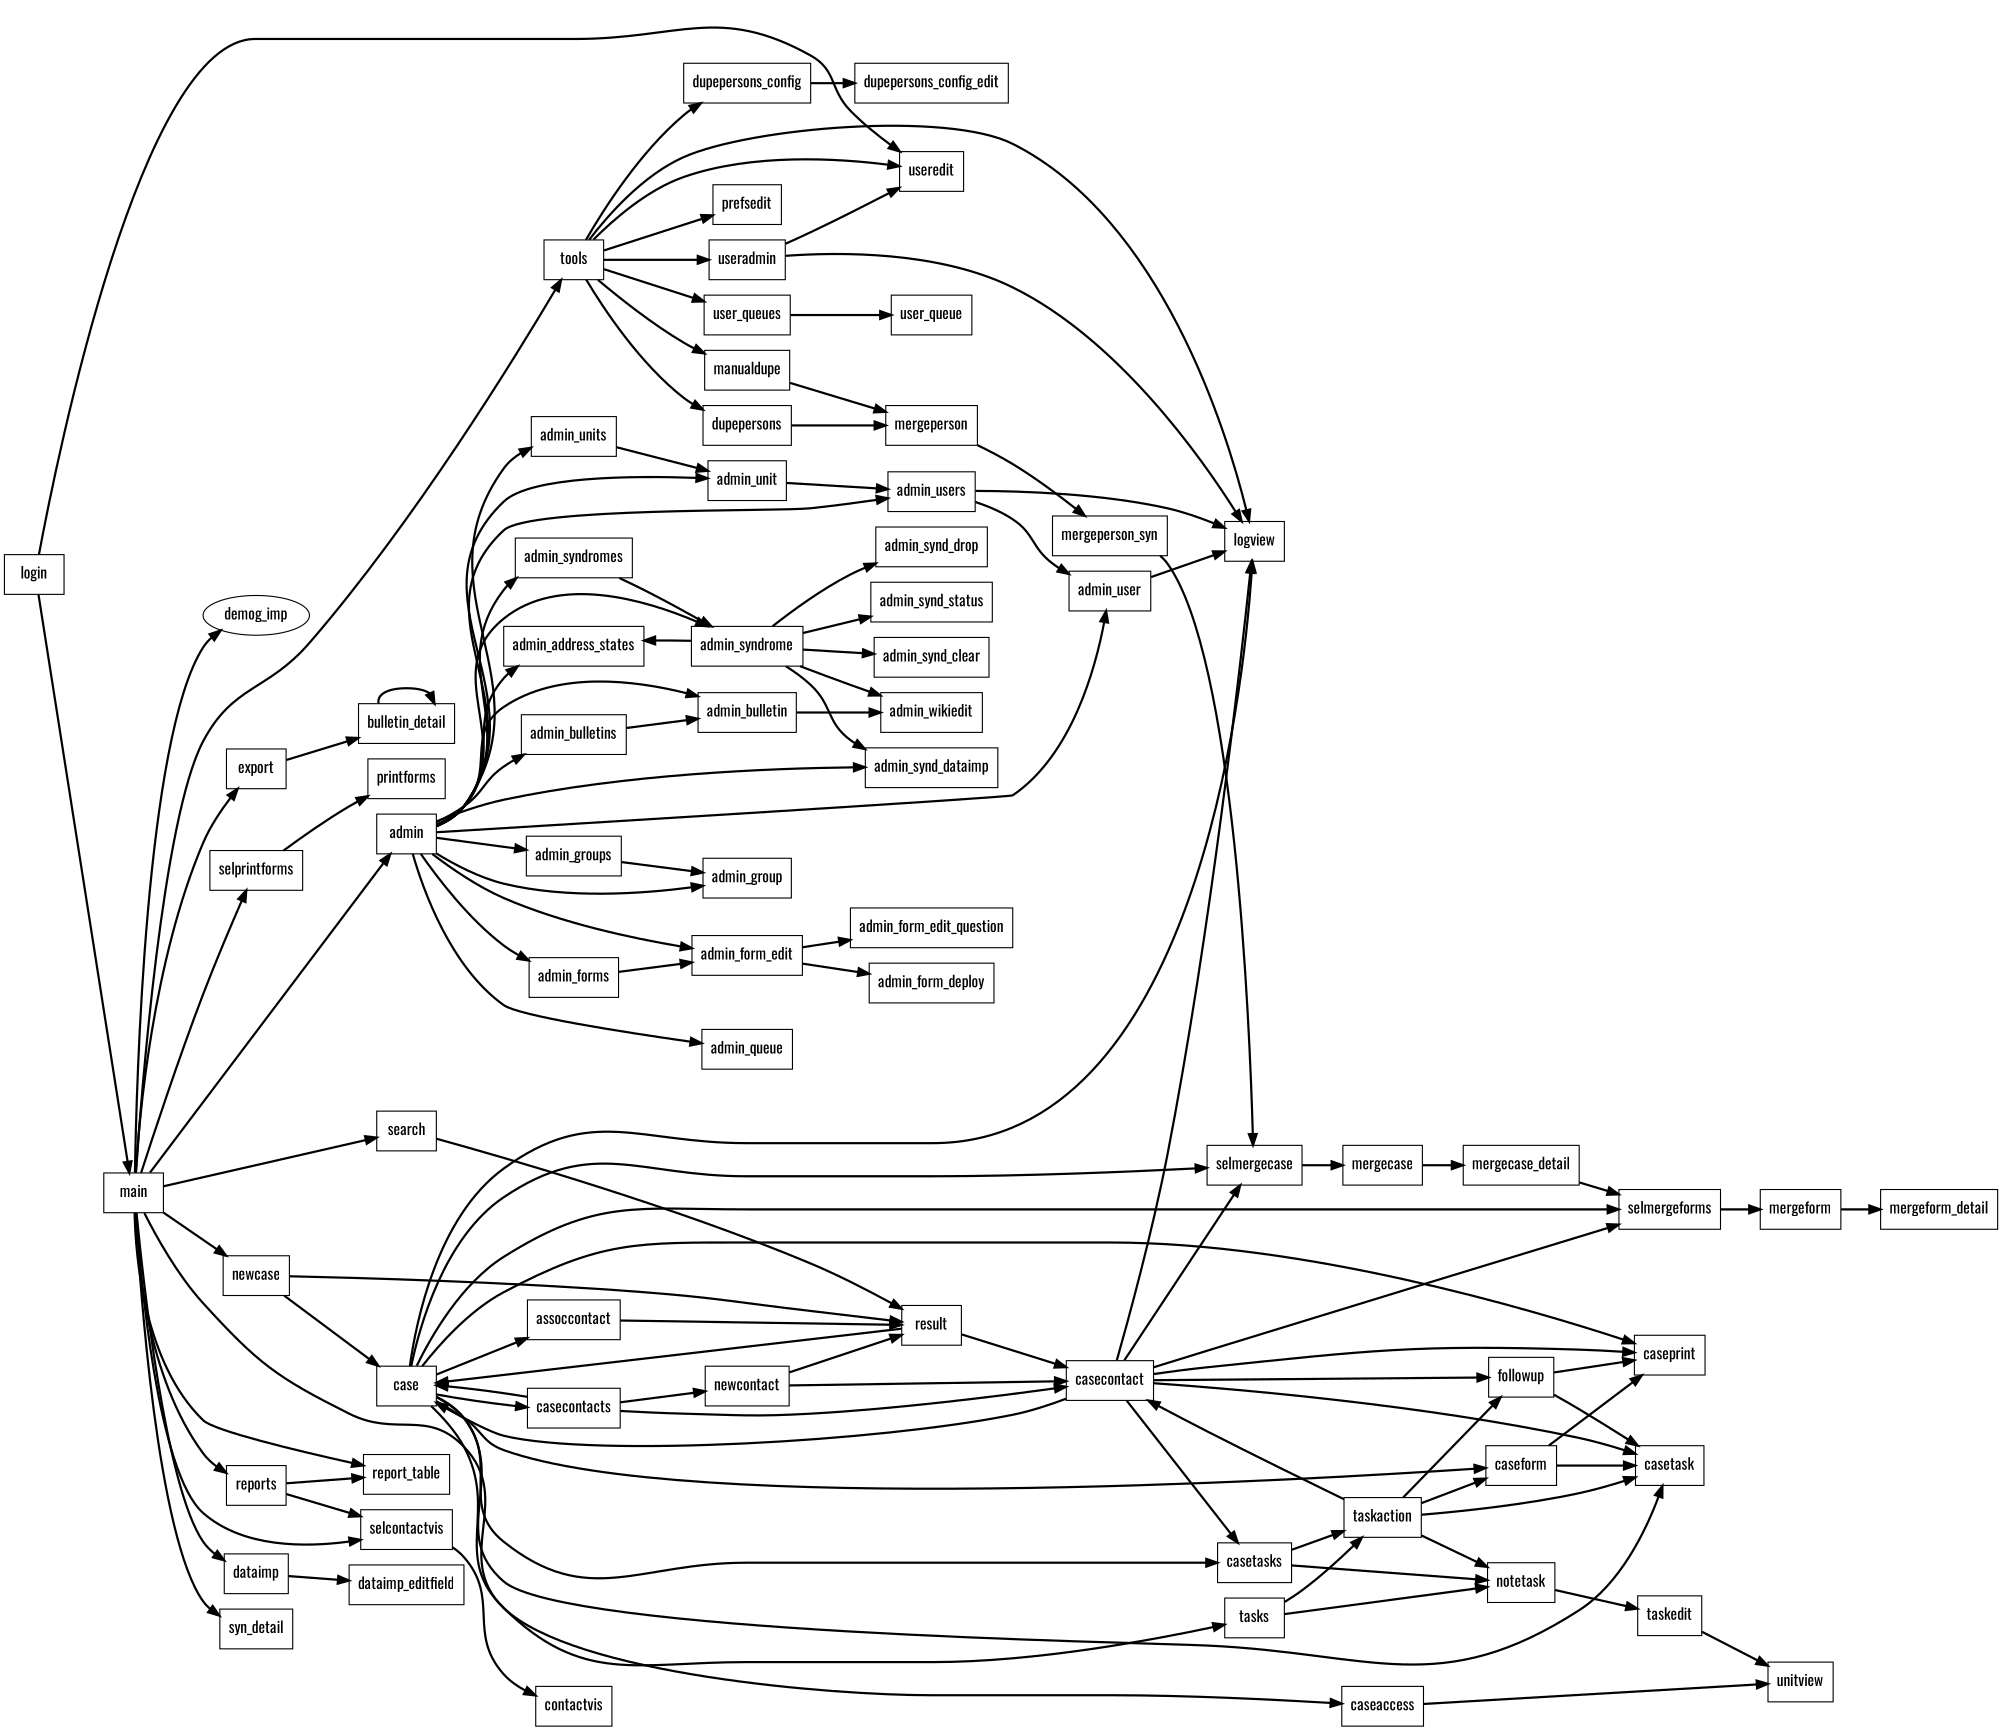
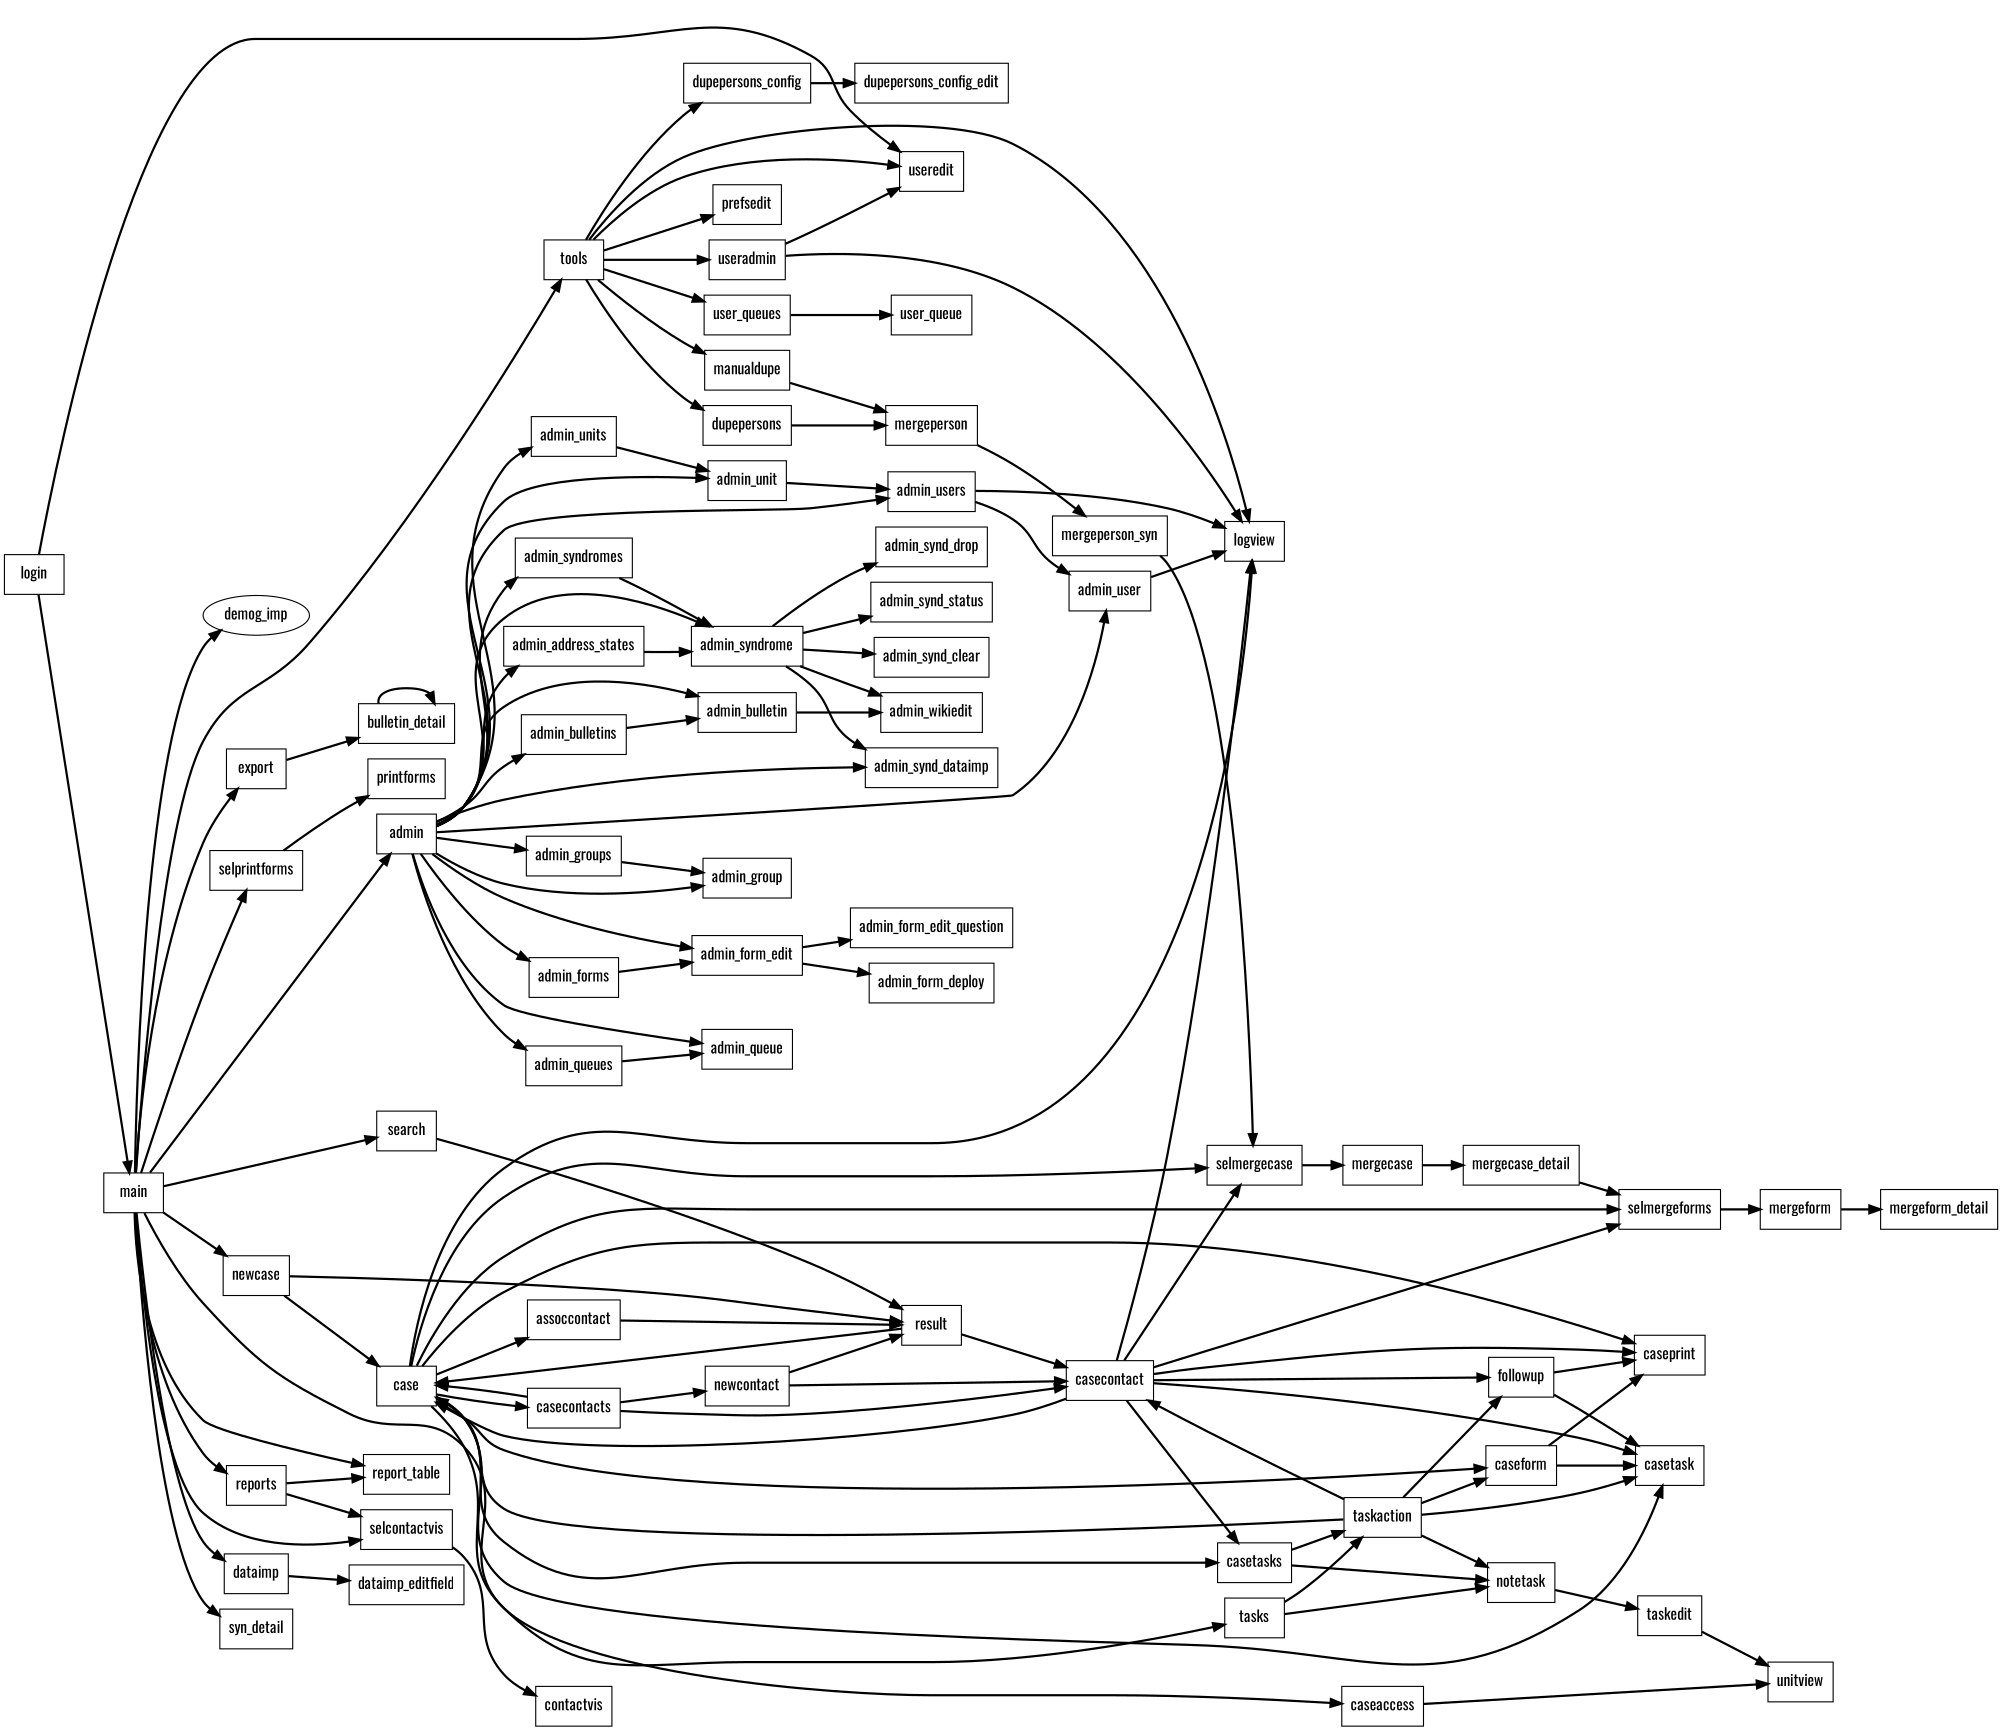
edge "admin_syndrome" -> "admin_address_states": reversed
node "admin_queues": added
edge "taskaction" -> "case": added
